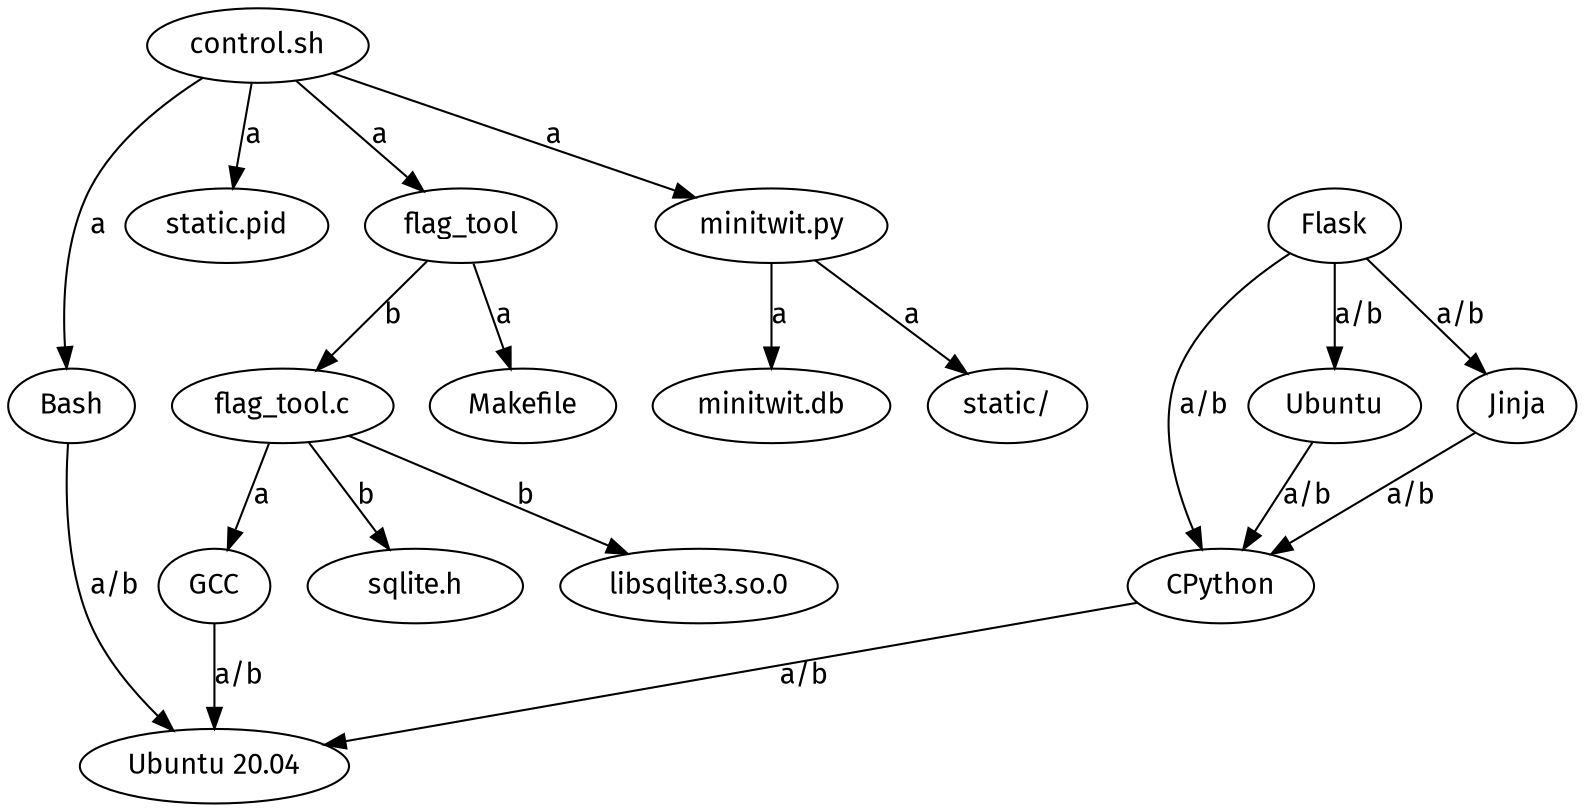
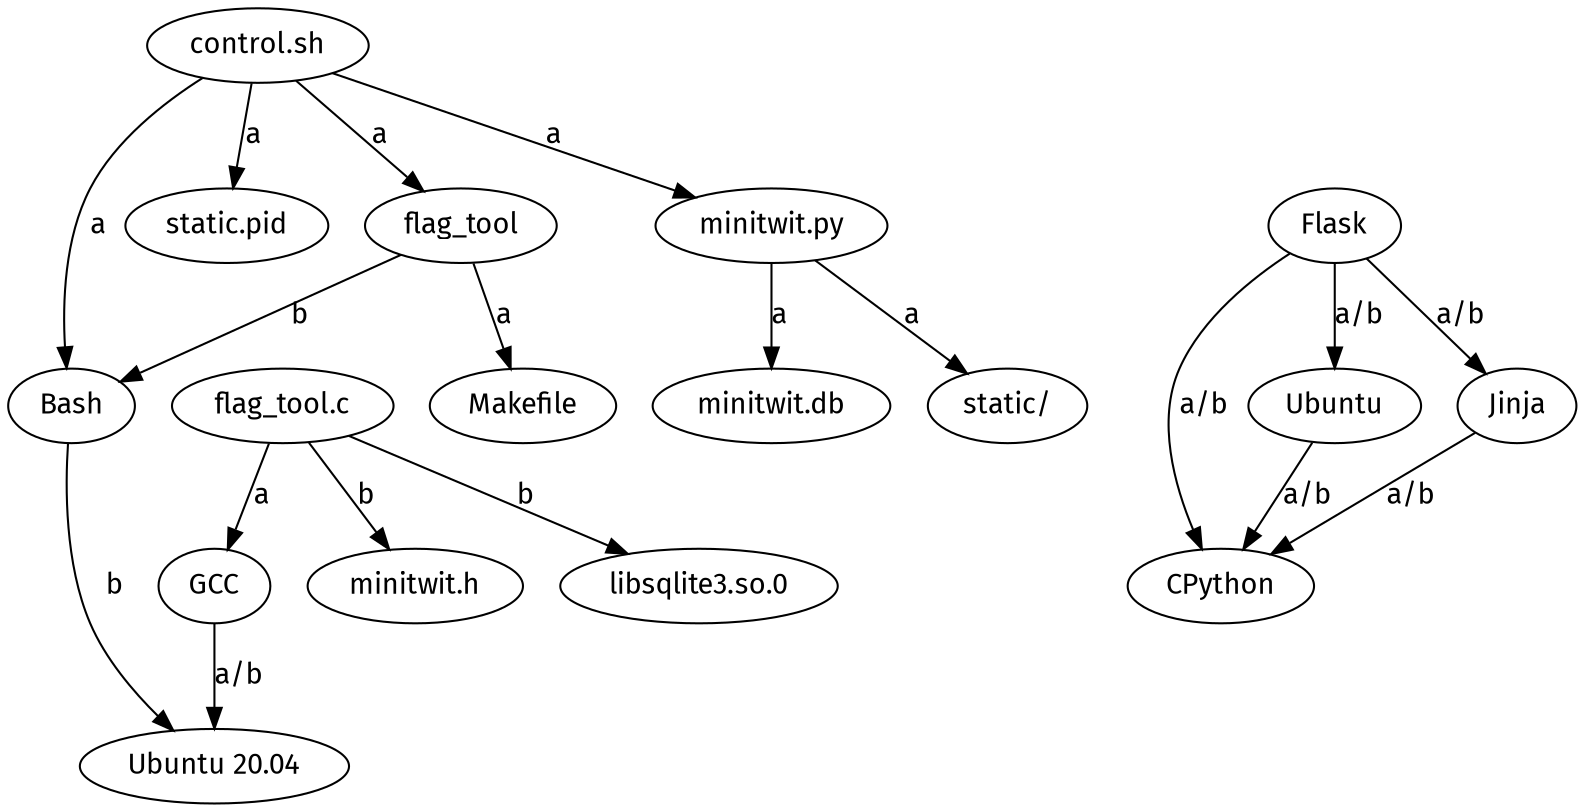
edge "flag_tool" -> "flag_tool.c": now "flag_tool" -> "Bash"
edge "Bash" -> "Ubuntu 20.04": label "a/b" -> "b"
node "sqlite.h": label "sqlite.h" -> "minitwit.h"
edge "CPython" -> "Ubuntu 20.04": removed, label "a/b"
